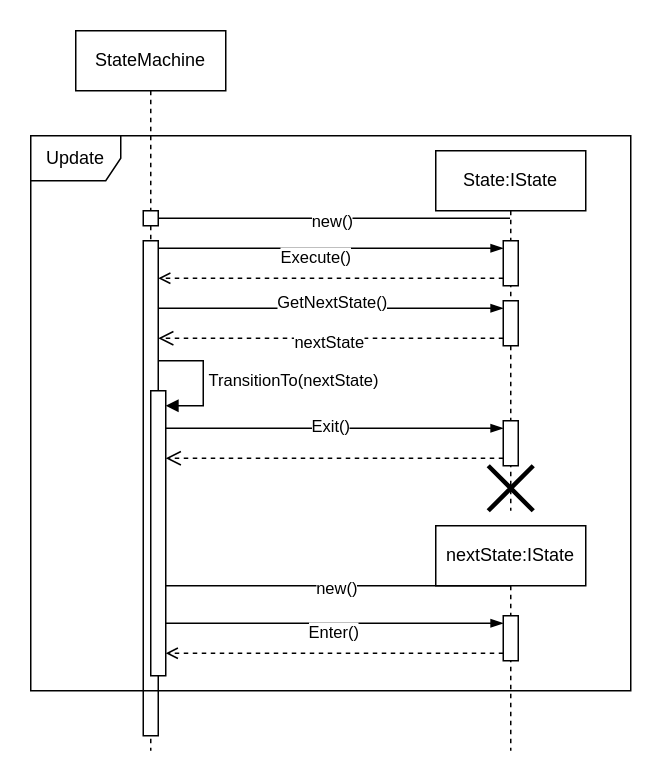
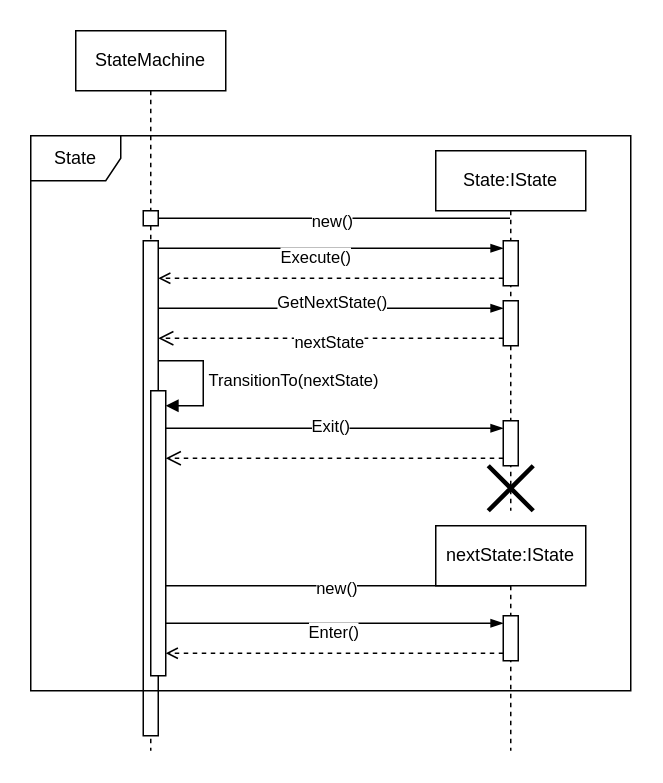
node "Update": label "Update" -> "State"
